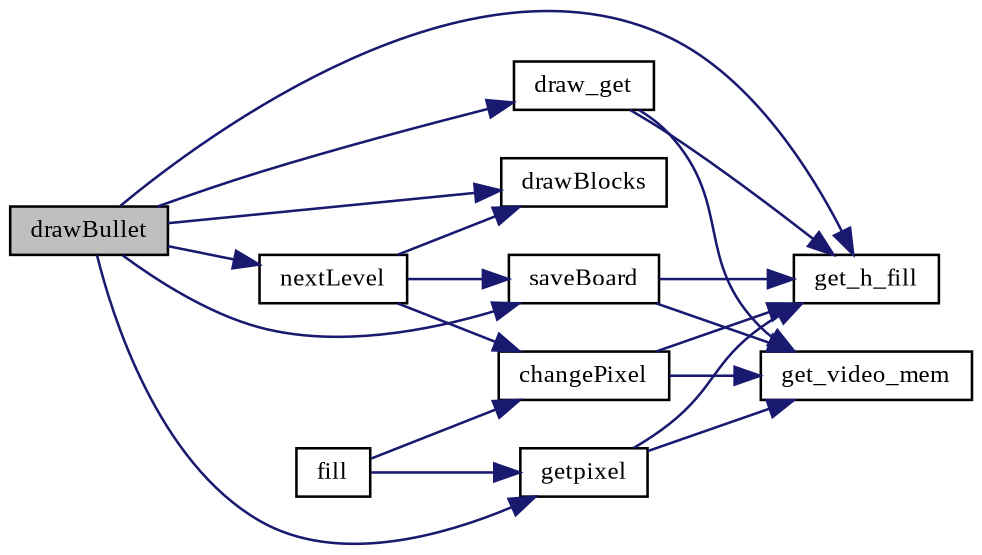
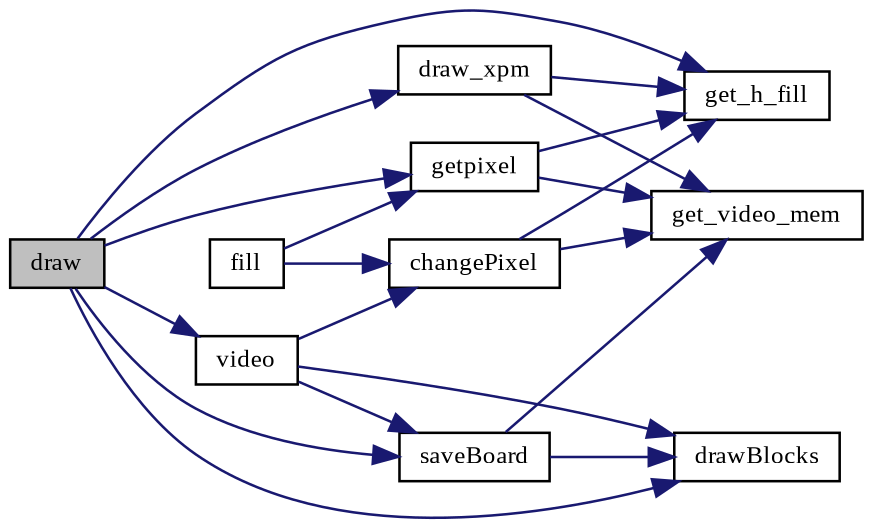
node "draw_get": label "draw_get" -> "draw_xpm"
node "drawBullet": label "drawBullet" -> "draw"
node "nextLevel": label "nextLevel" -> "video"
edge "saveBoard" -> "get_h_fill": now "saveBoard" -> "drawBlocks"
